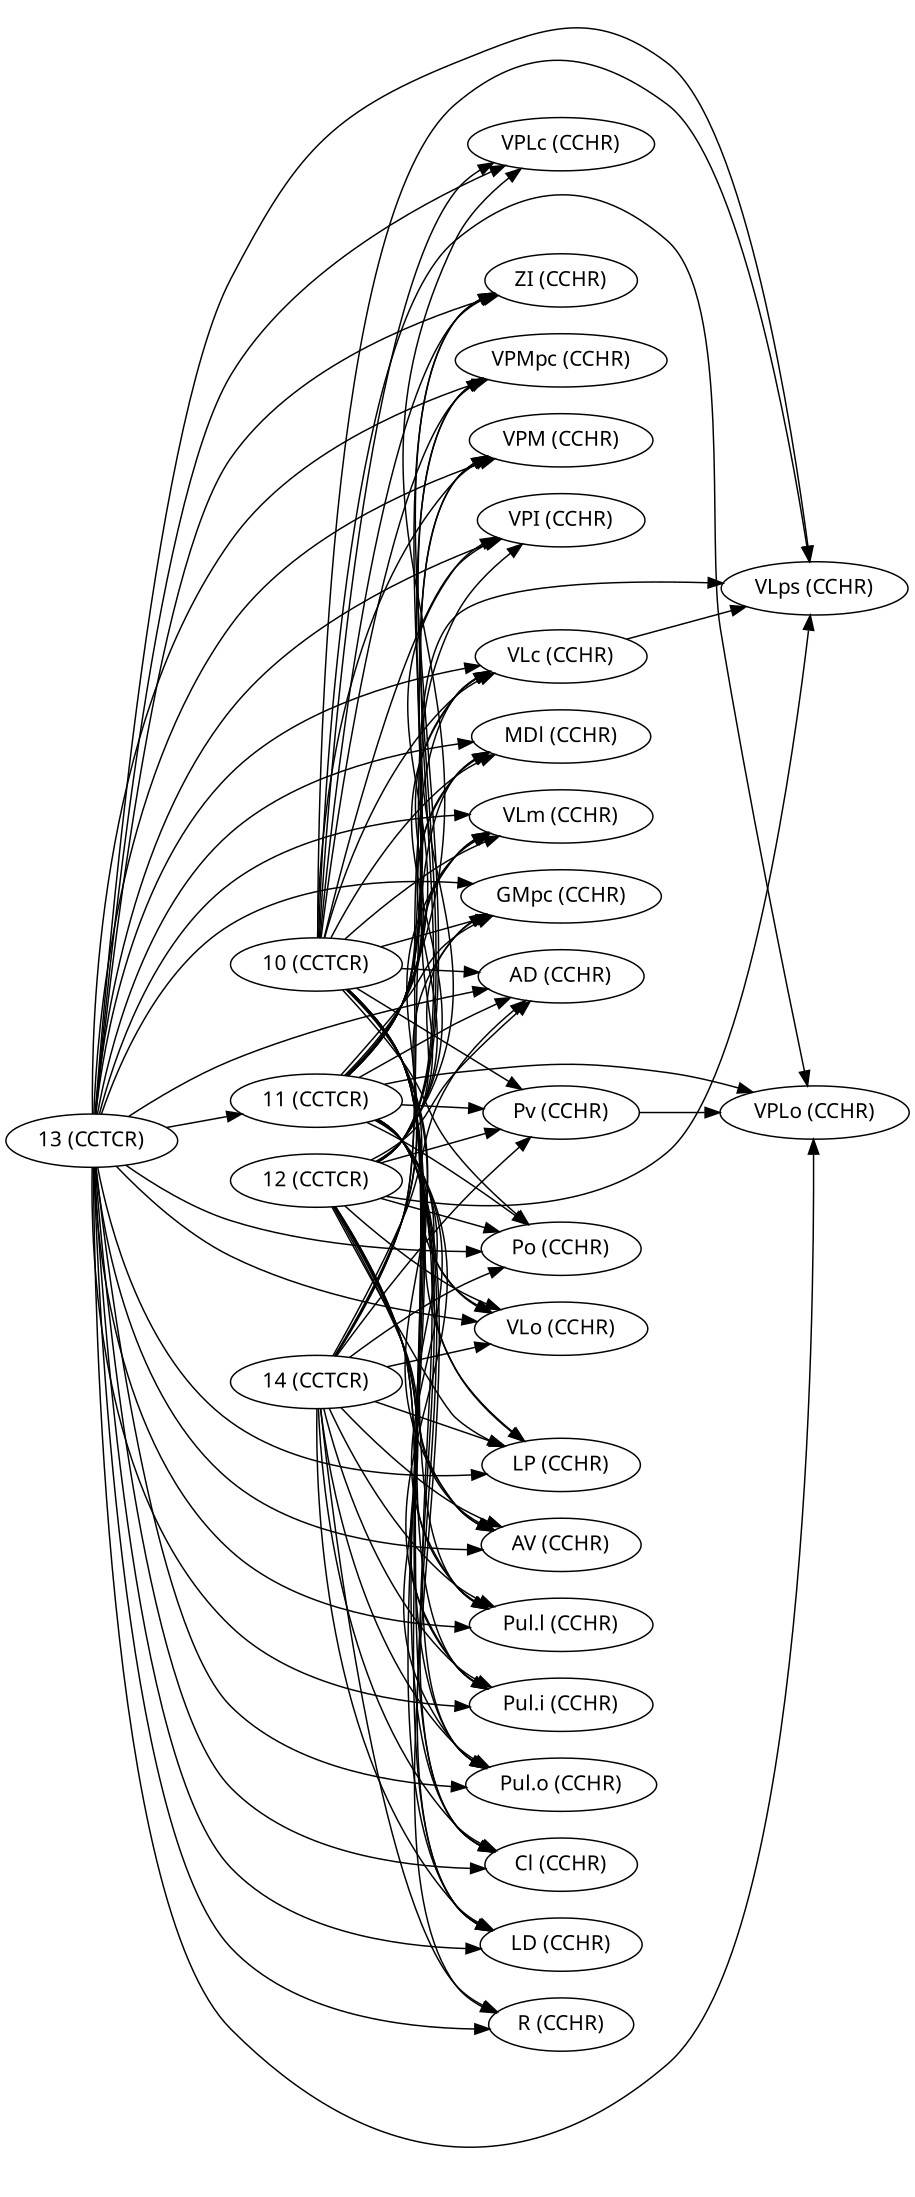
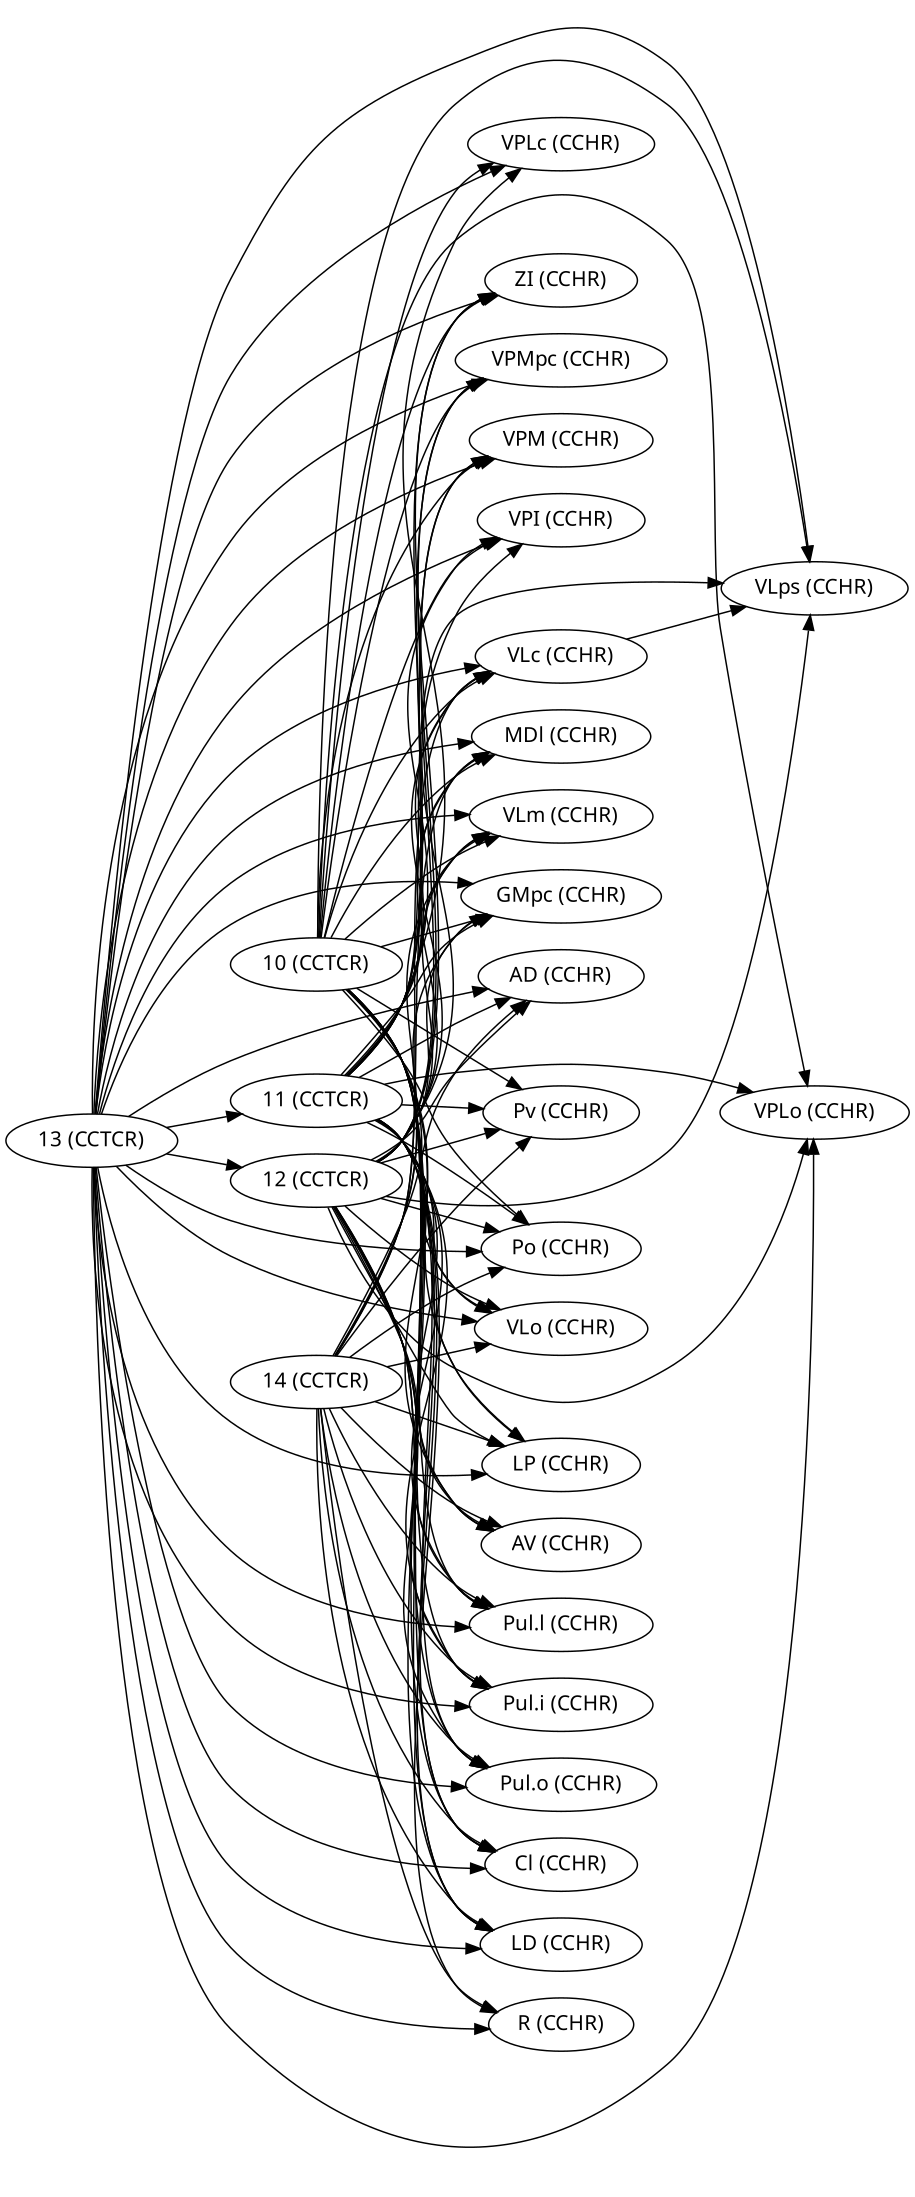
edge "10 (CCTCR)" -> "AD (CCHR)": removed
edge "Pv (CCHR)" -> "VPLo (CCHR)": now "12 (CCTCR)" -> "VPLo (CCHR)"
edge "13 (CCTCR)" -> "AV (CCHR)": now "13 (CCTCR)" -> "12 (CCTCR)"
